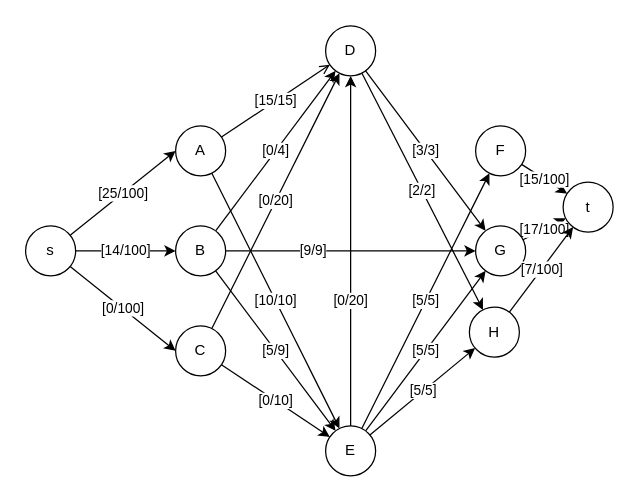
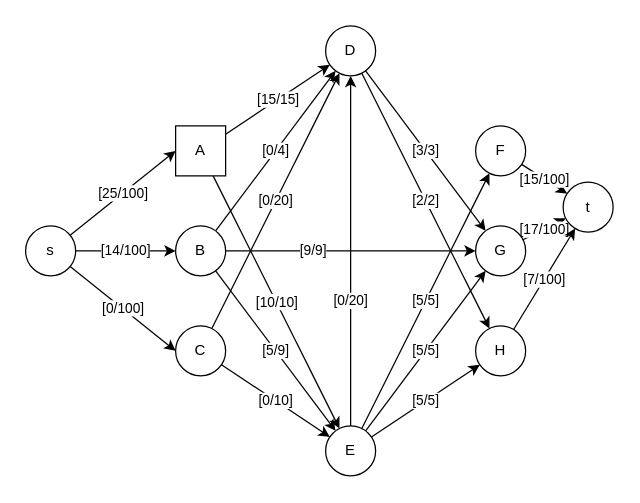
edge "A" -> "D": arrowhead open -> classic
node "A": shape ellipse -> rectangle
node "H": moved (494, 332) -> (501, 351)
